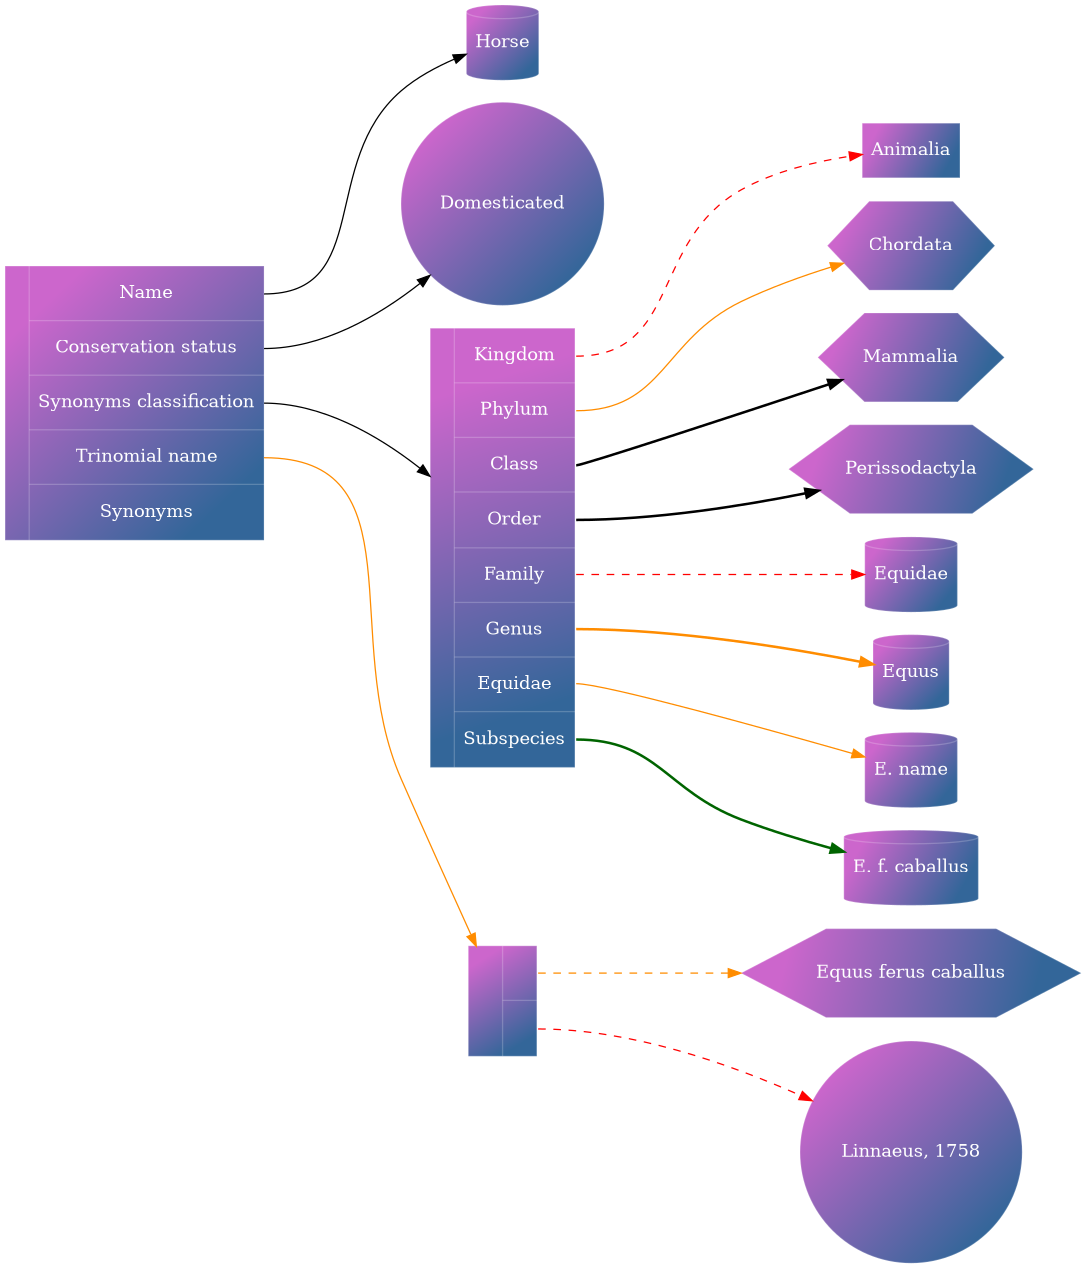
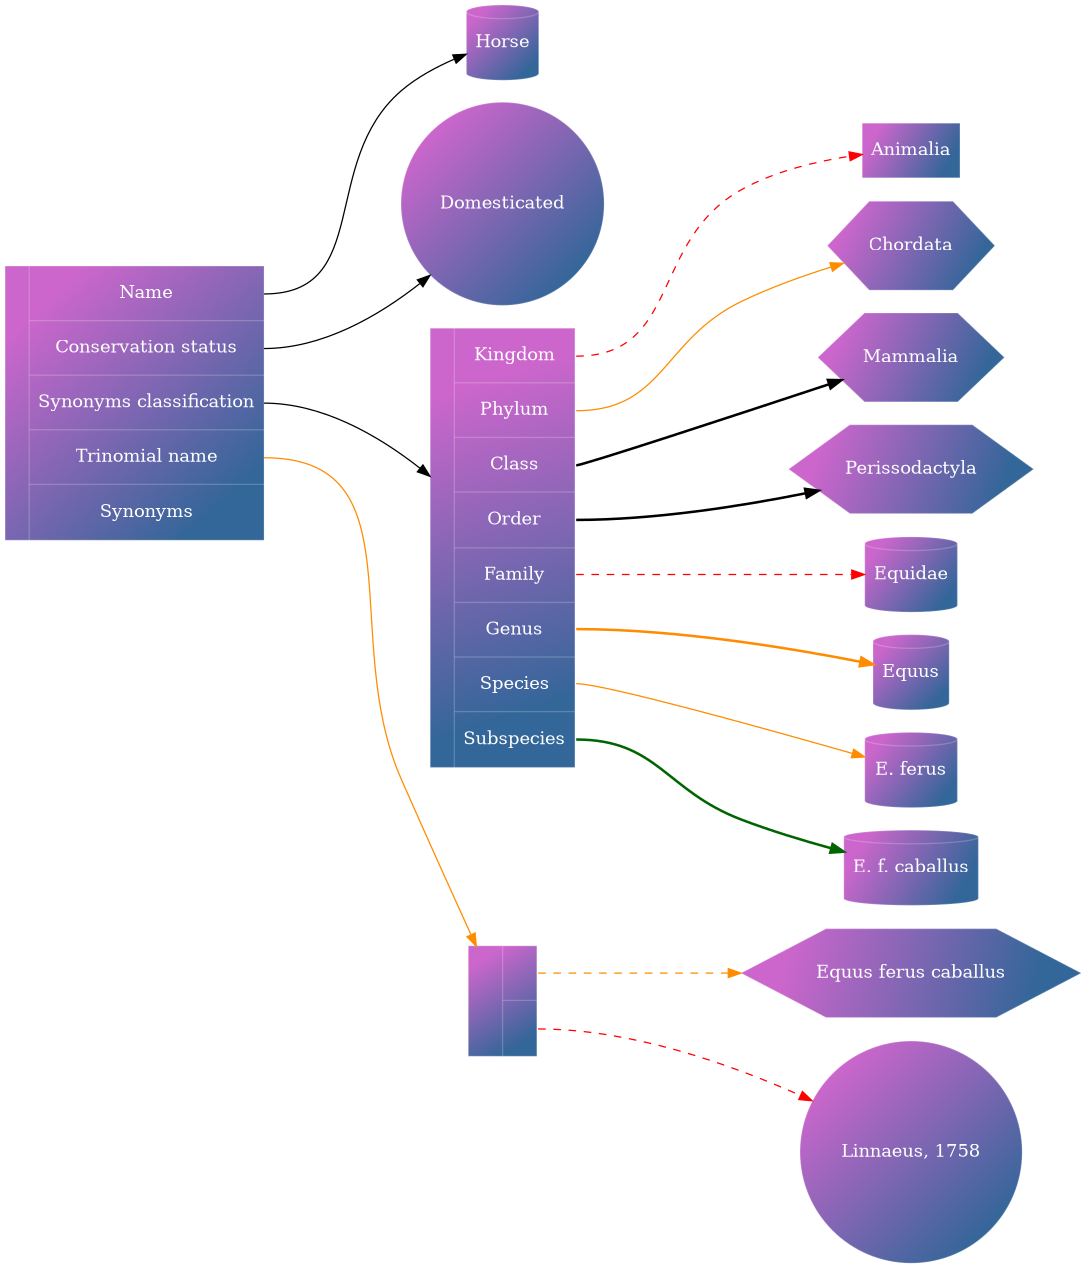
node "Kingdom": text "Equidae" -> "Species"
node "E. name": label "E. name" -> "E. ferus"
